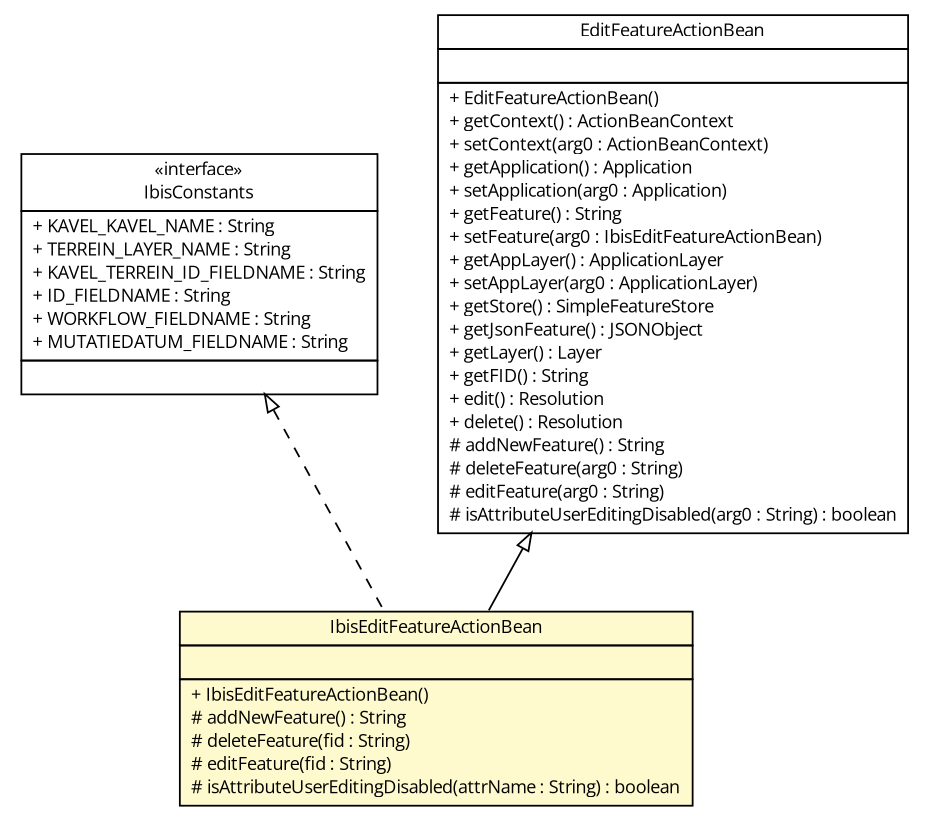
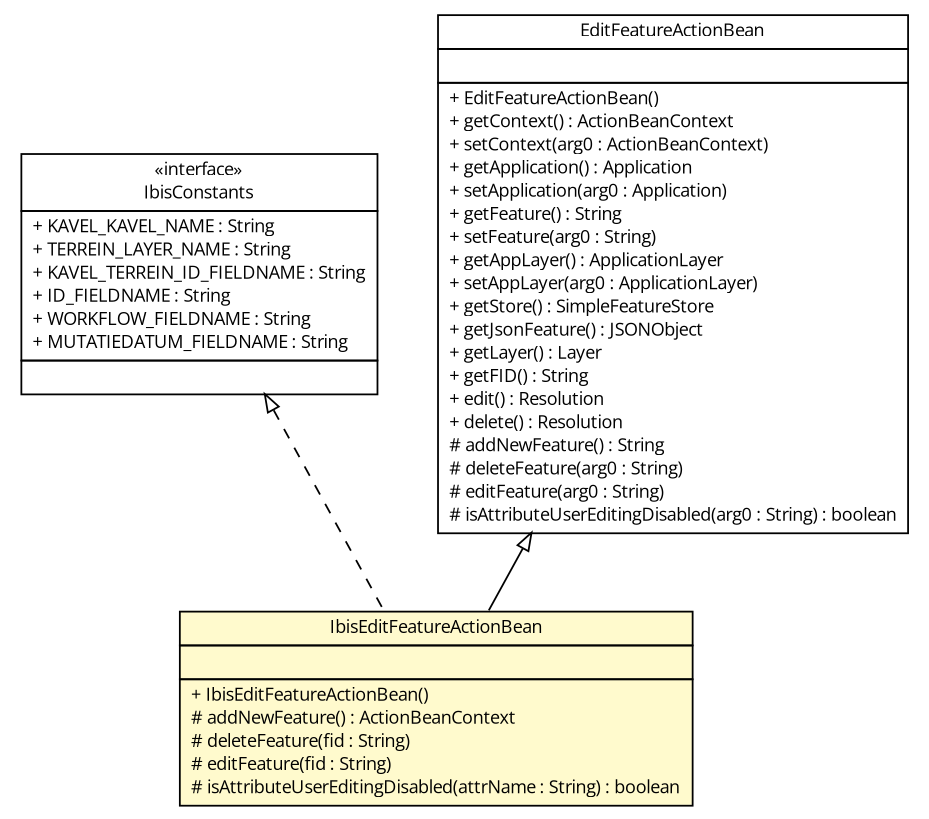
node "EditFeatureActionBean": text "+ setFeature(arg0 : IbisEditFeatureActionBean)" -> "+ setFeature(arg0 : String)"
node "IbisEditFeatureActionBean": text "# addNewFeature() : String" -> "# addNewFeature() : ActionBeanContext"
